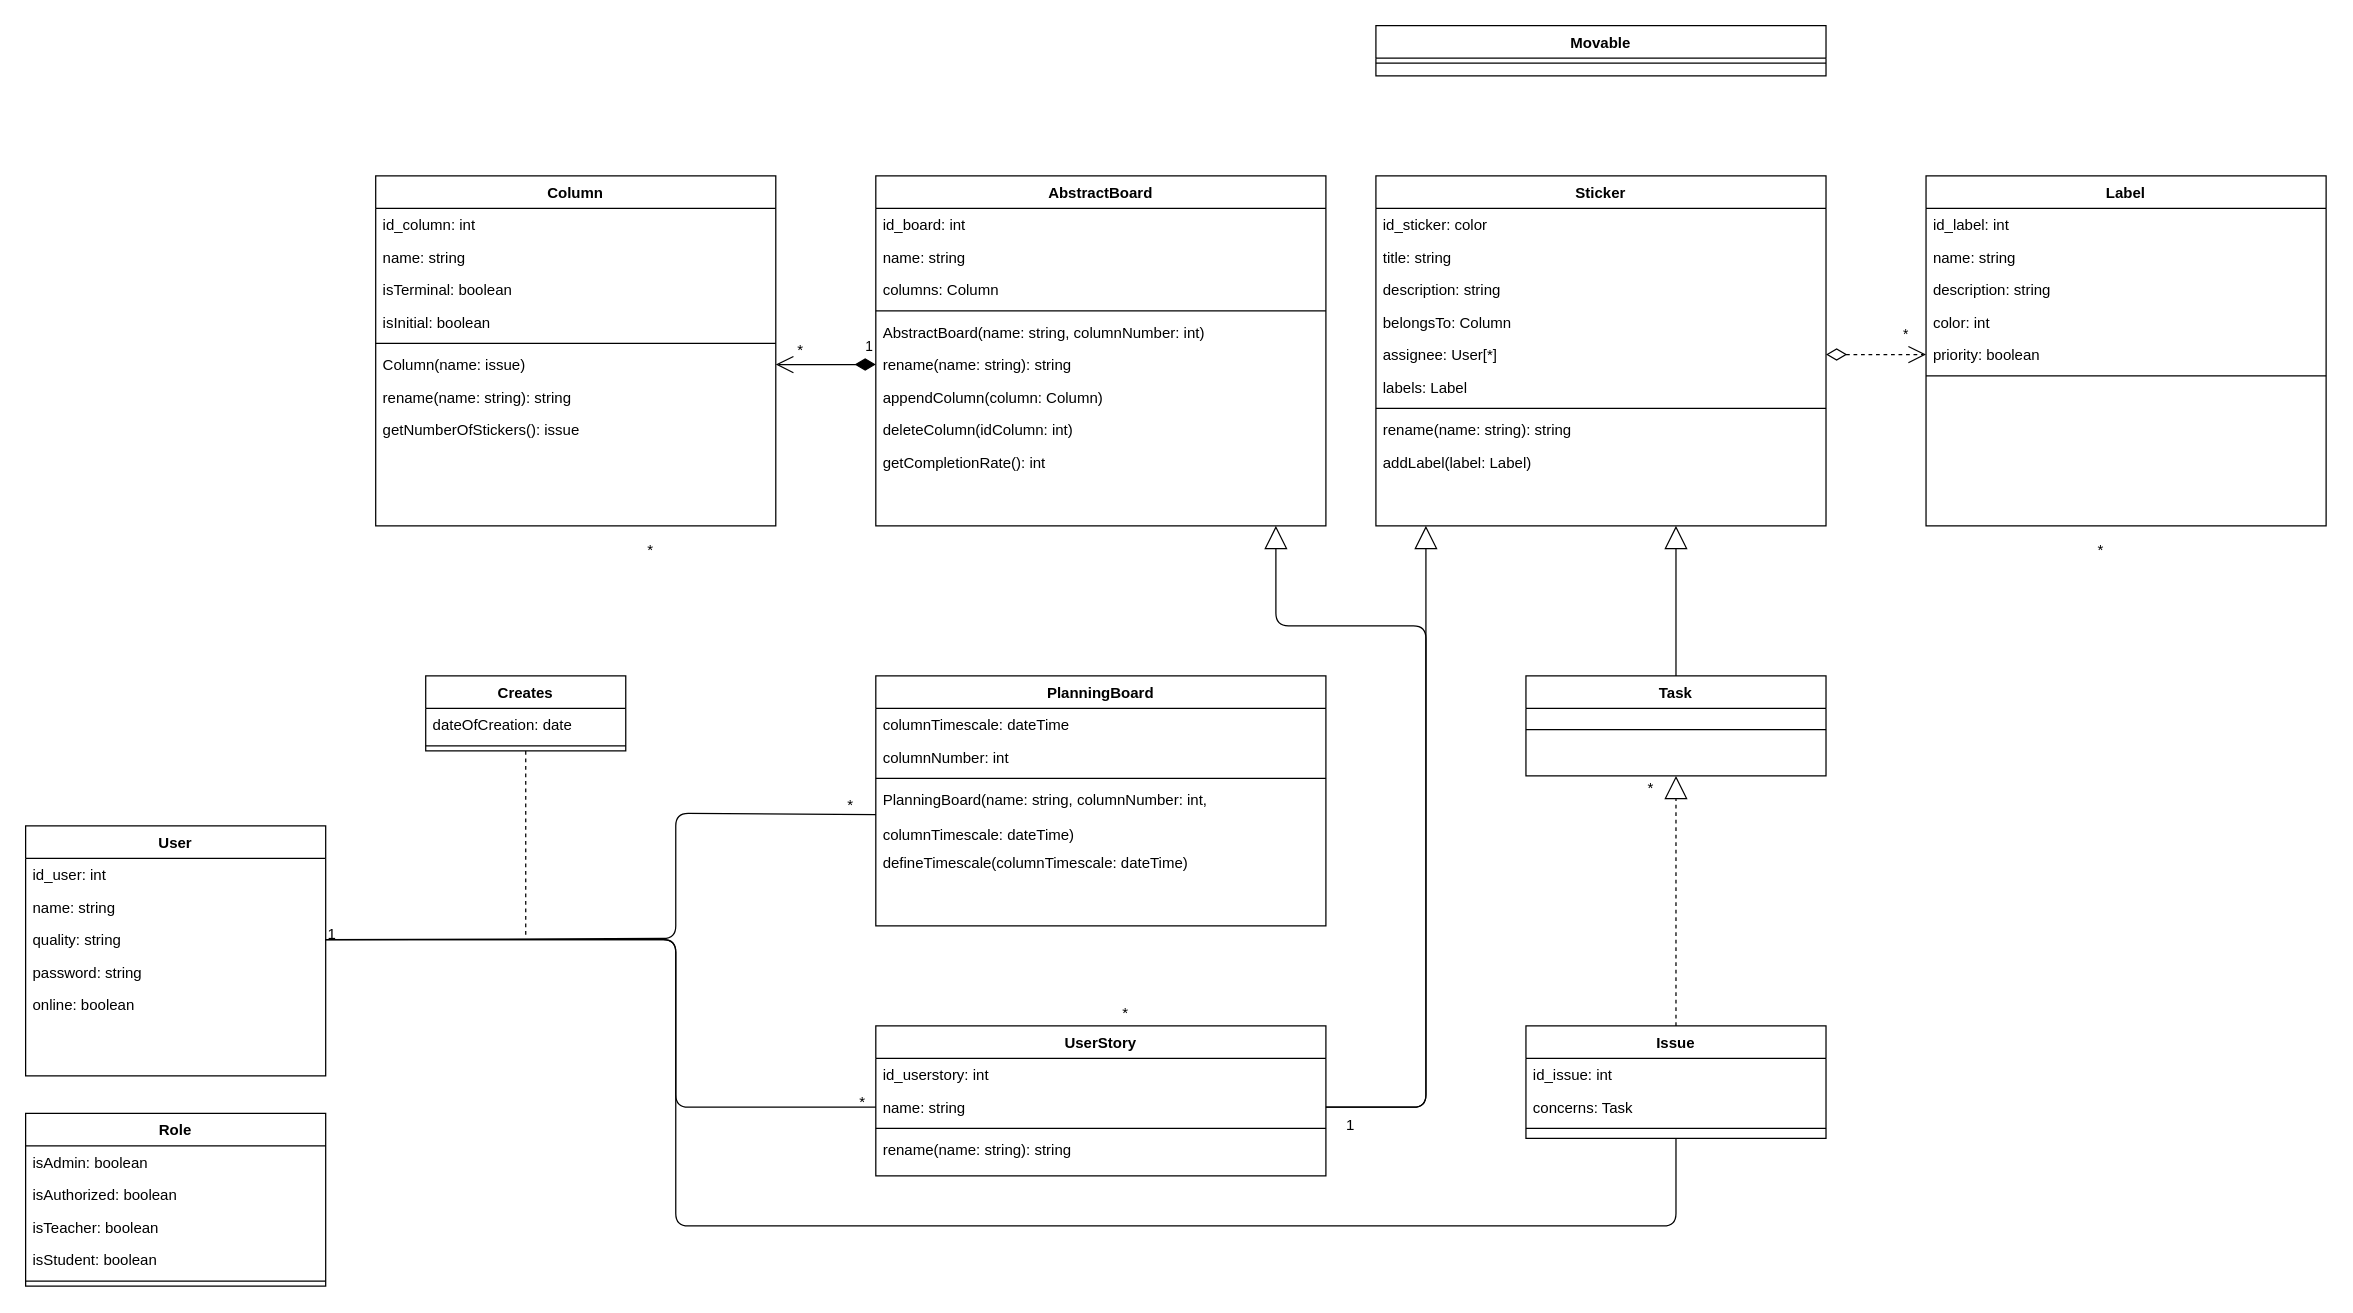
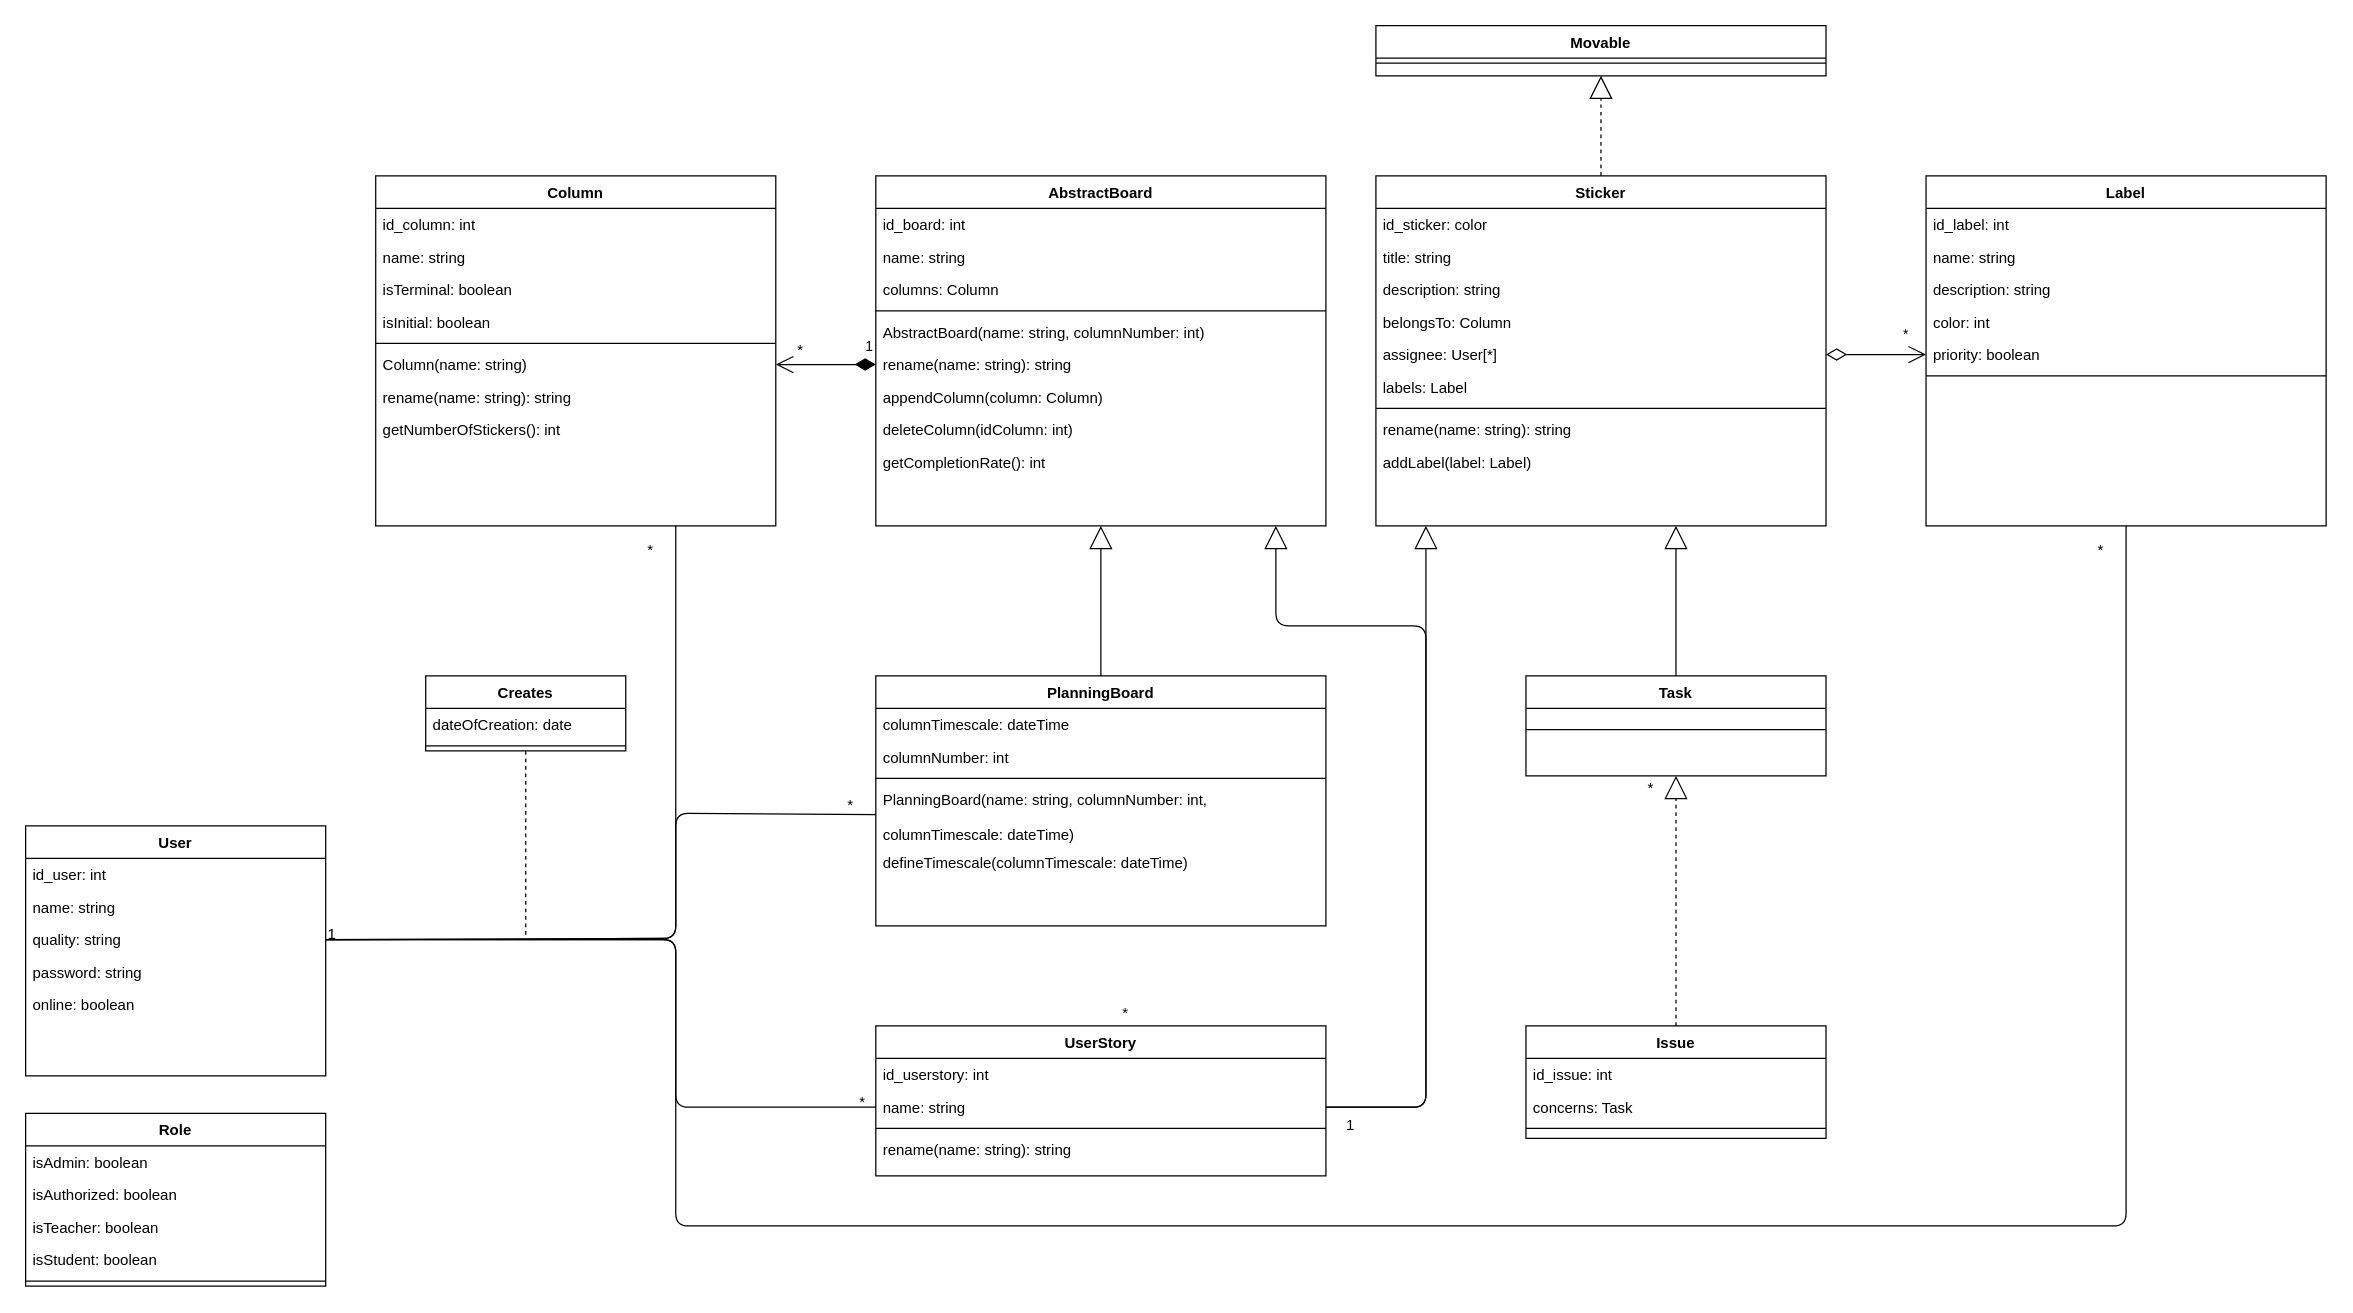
edge "Sticker" -> "Movable": added
edge "assignee: User[*]" -- "priority: boolean": style dashed -> solid
node "Column(name: issue)": label "Column(name: issue)" -> "Column(name: string)"
node "getNumberOfStickers(): issue": label "getNumberOfStickers(): issue" -> "getNumberOfStickers(): int"
edge "PlanningBoard" -> "AbstractBoard": added
edge "Column" -- "quality: string": added
edge "Label" -- "quality: string": added
edge "quality: string" -- "Issue": removed
